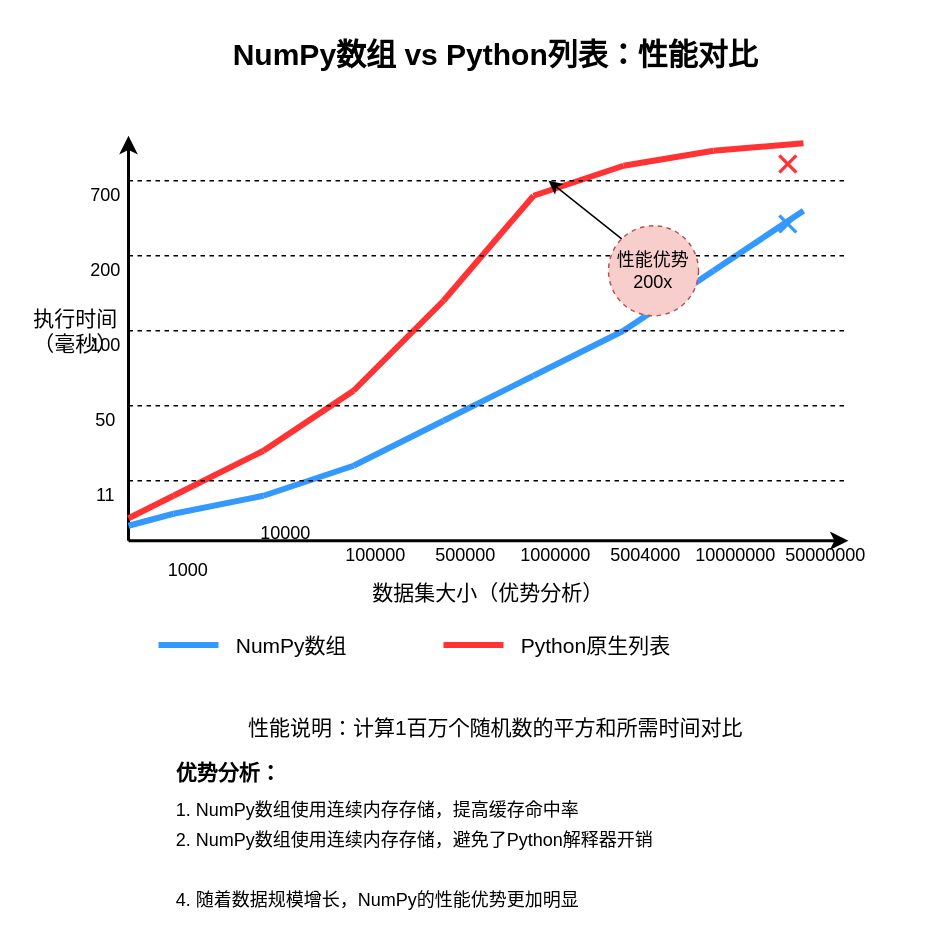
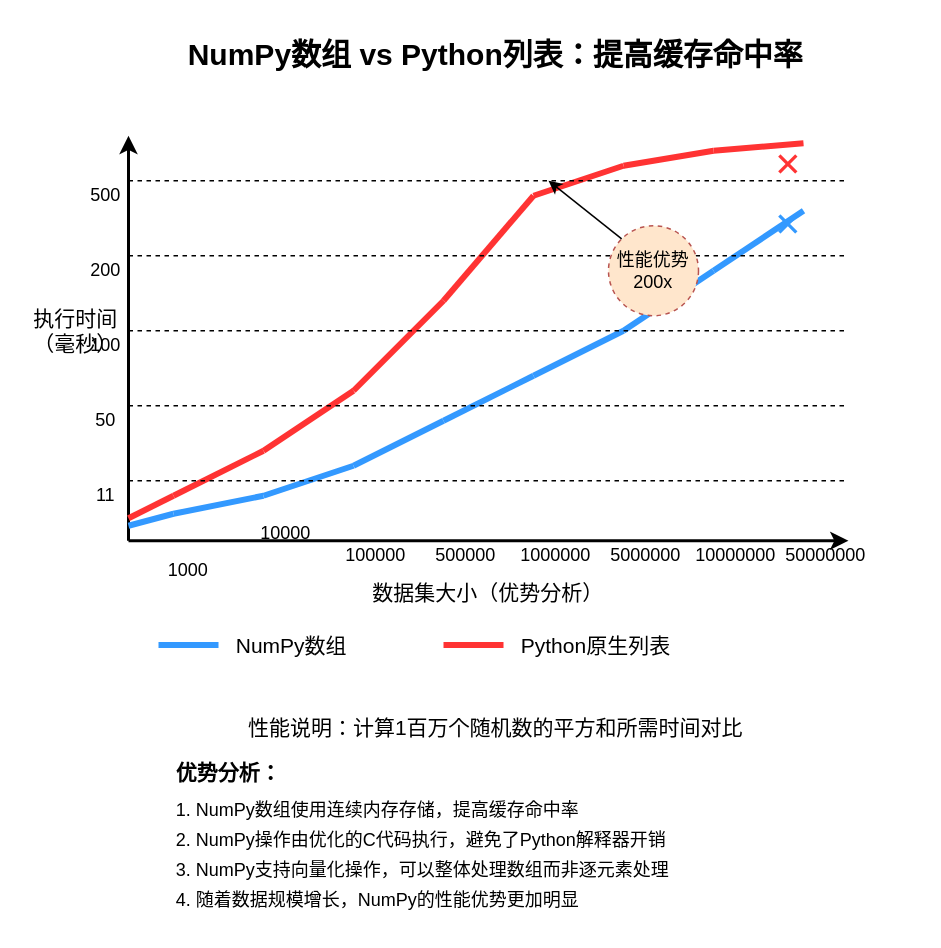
node "NumPy数组 vs Python列表：性能对比": label "NumPy数组 vs Python列表：性能对比" -> "NumPy数组 vs Python列表：提高缓存命中率"
node "700": label "700" -> "500"
node "性能优势 200x": fillcolor #f8cecc -> #ffe6cc
node "5004000": label "5004000" -> "5000000"
node "2. NumPy数组使用连续内存存储，避免了Python解释器开销": label "2. NumPy数组使用连续内存存储，避免了Python解释器开销" -> "2. NumPy操作由优化的C代码执行，避免了Python解释器开销"
node "3. NumPy支持向量化操作，可以整体处理数组而非逐元素处理": added
